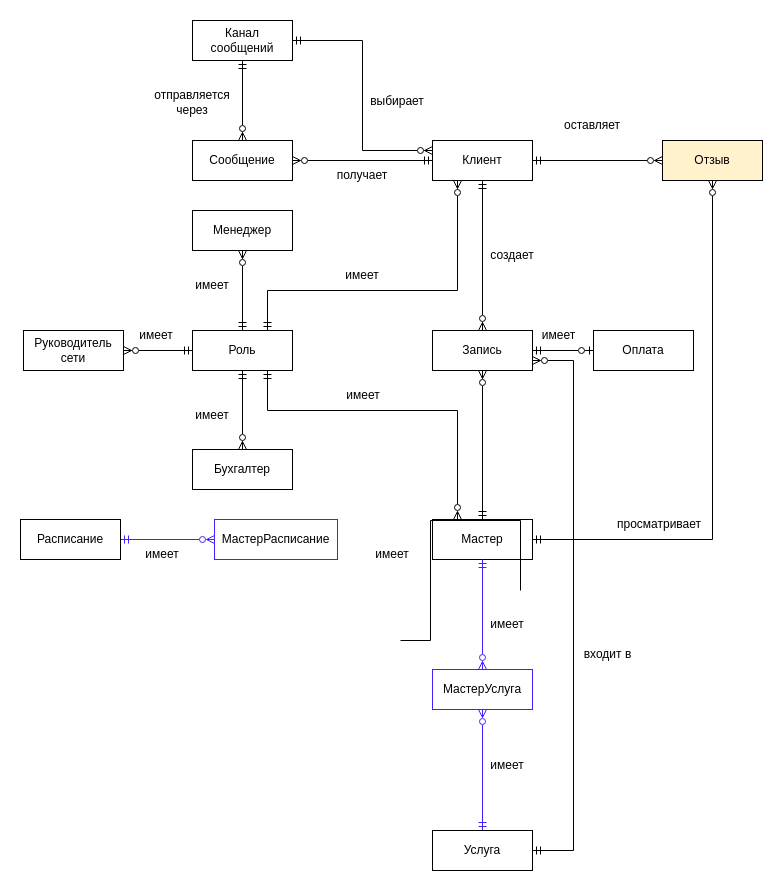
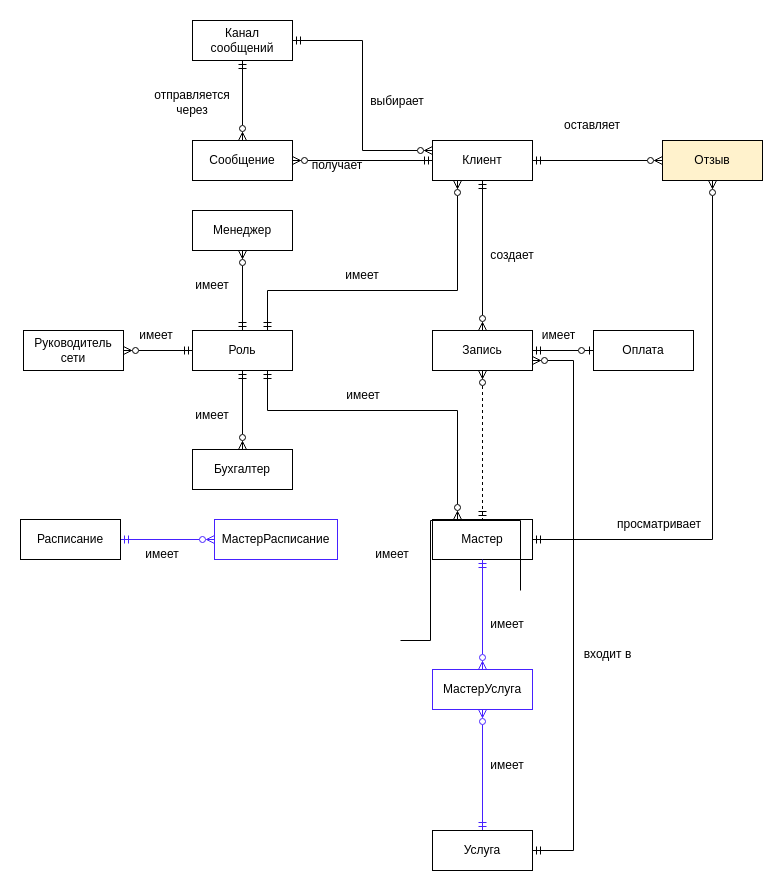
node "получает": moved (363, 176) -> (338, 166)
edge "Запись" -- "Мастер": style solid -> dashed
